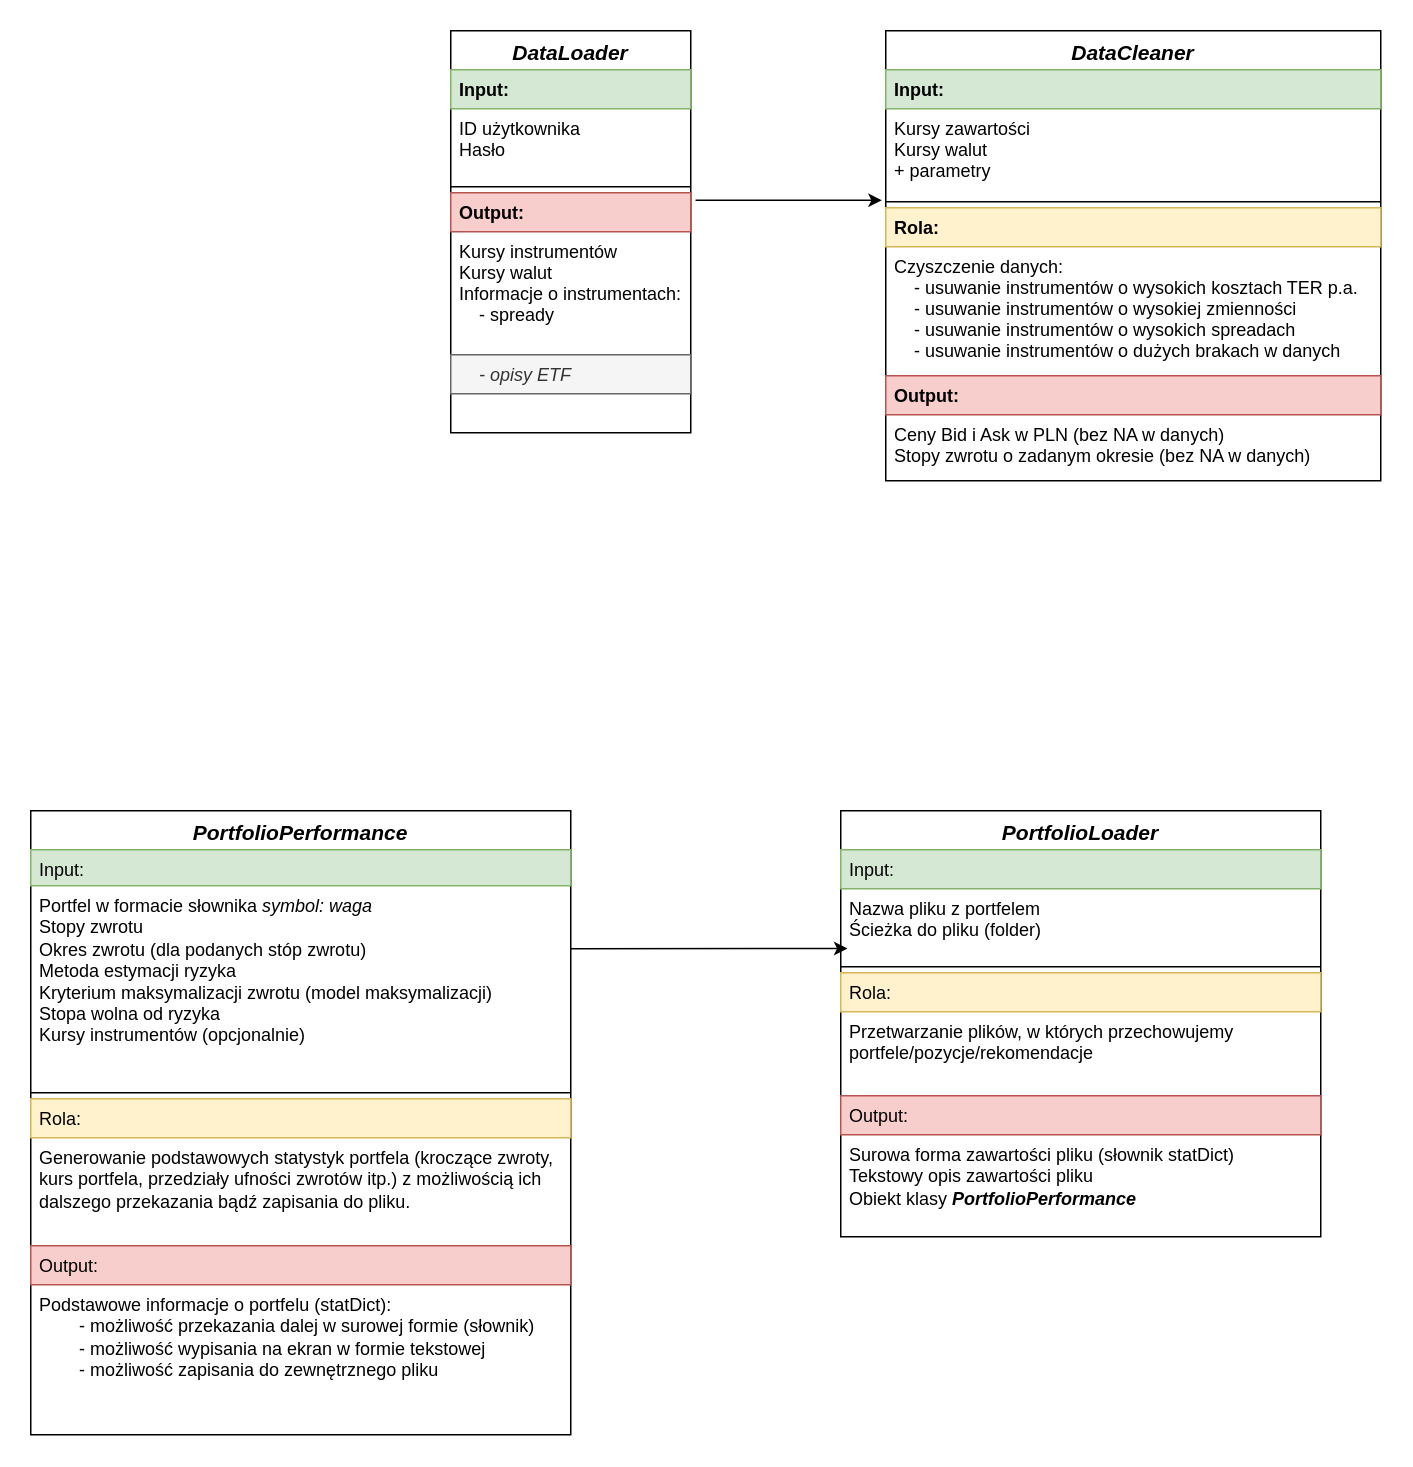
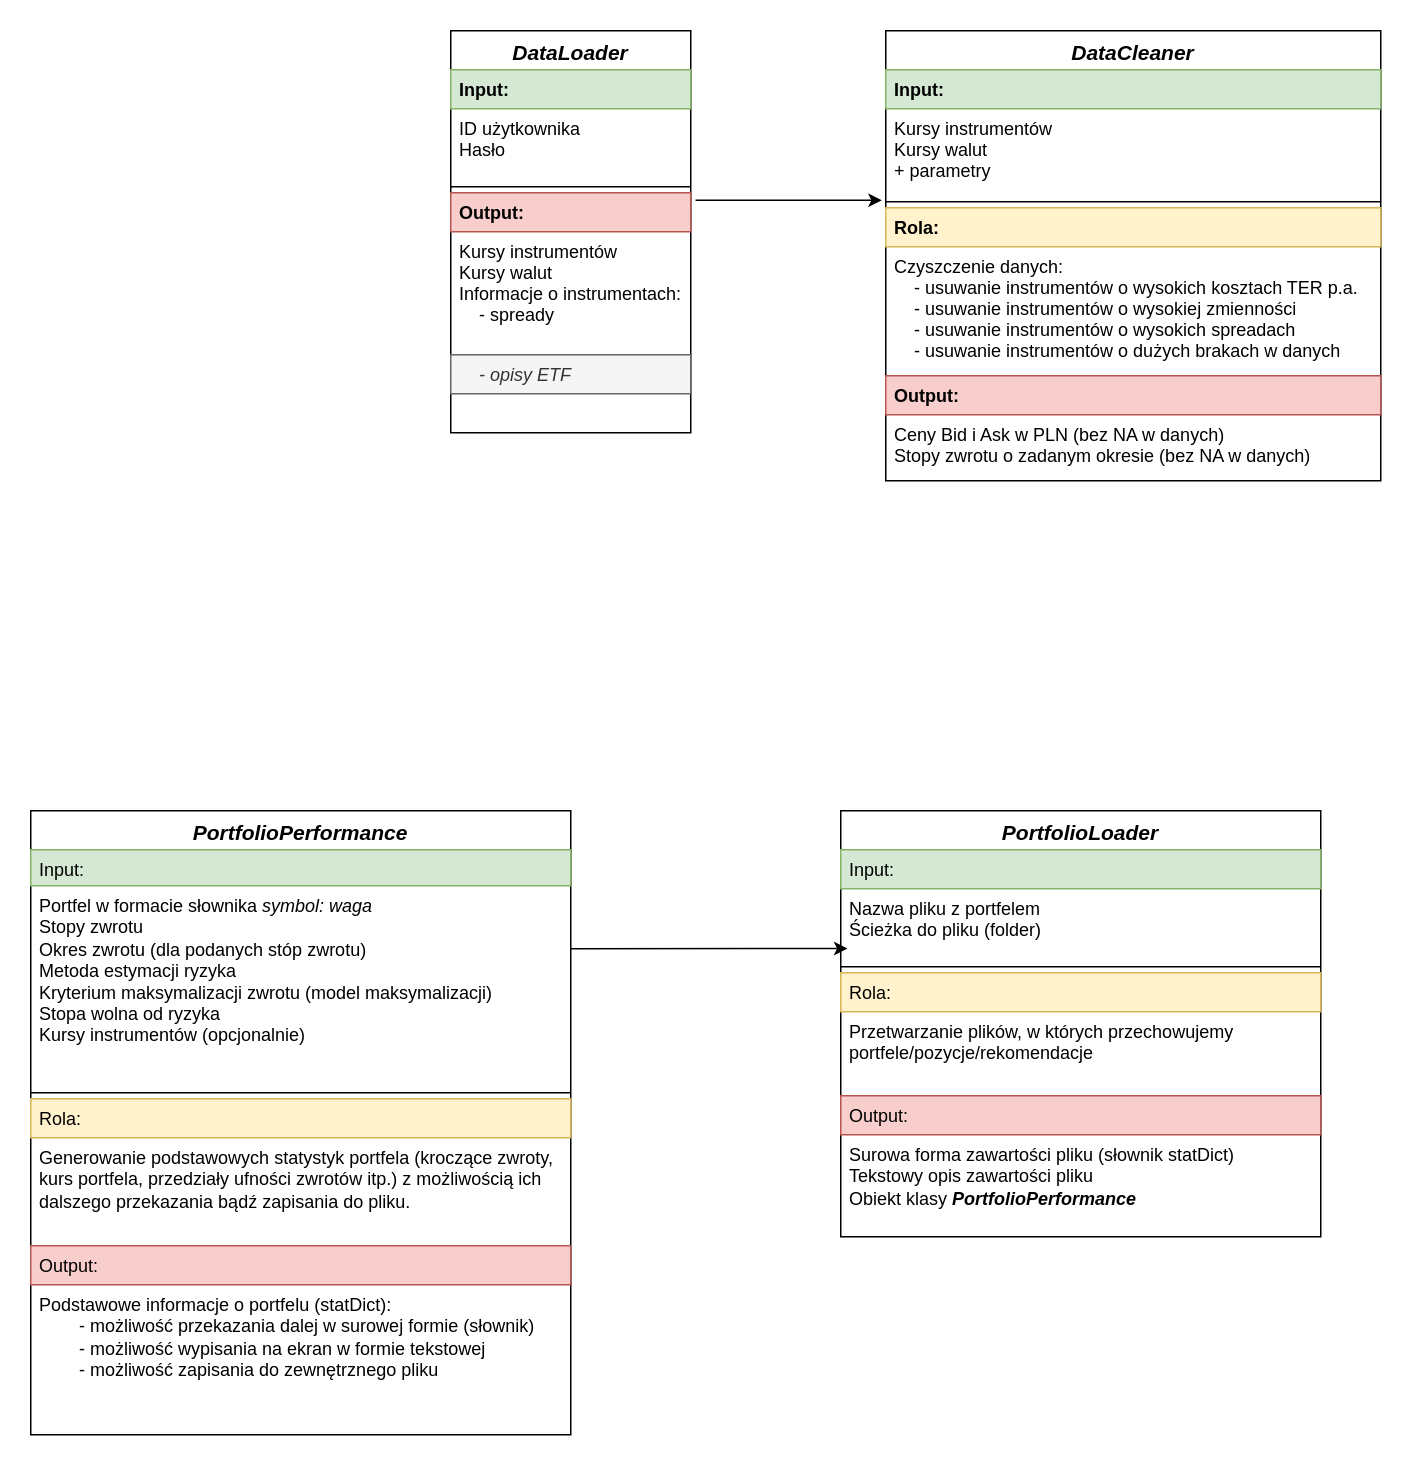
node "Kursy zawartości Kursy walut + parametry": label "Kursy zawartości Kursy walut + parametry" -> "Kursy instrumentów Kursy walut + parametry"
